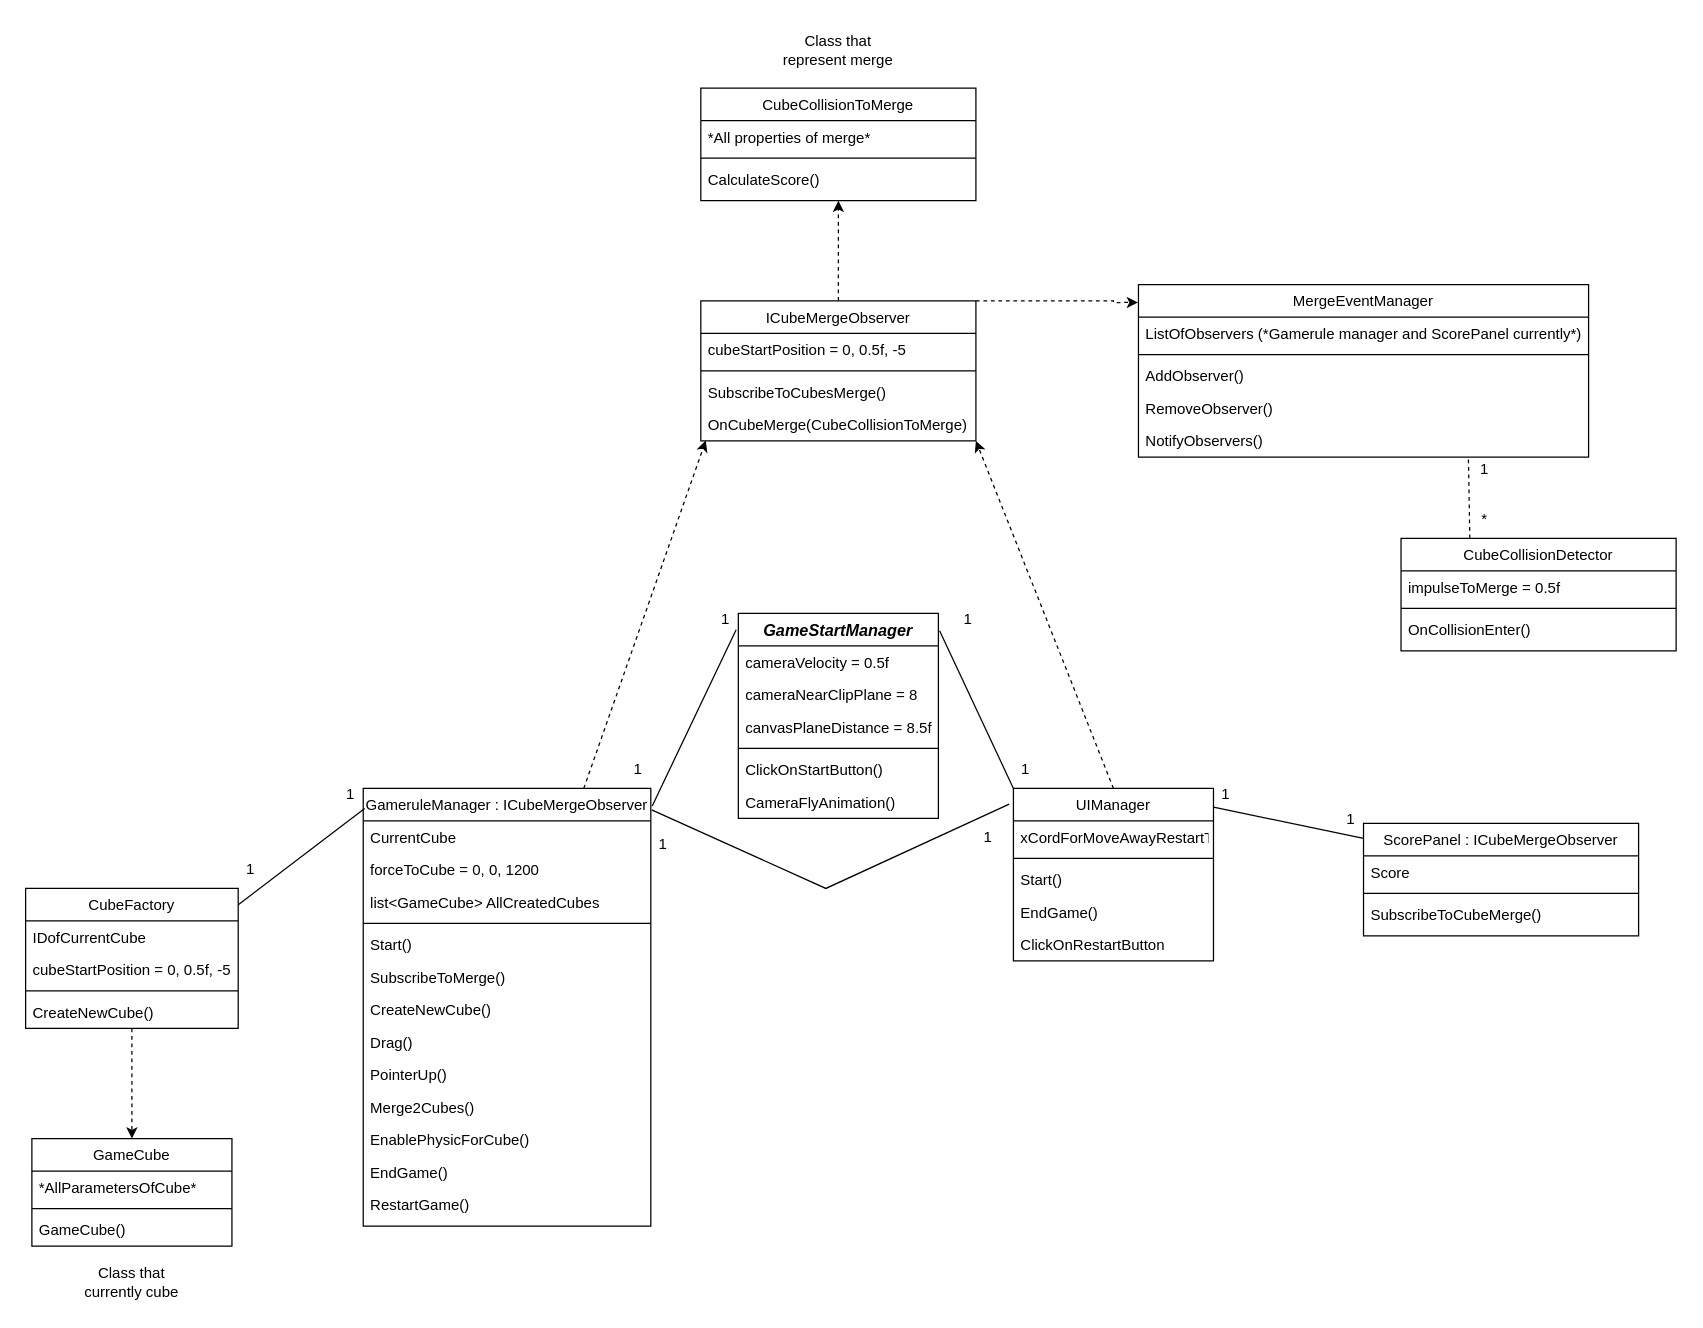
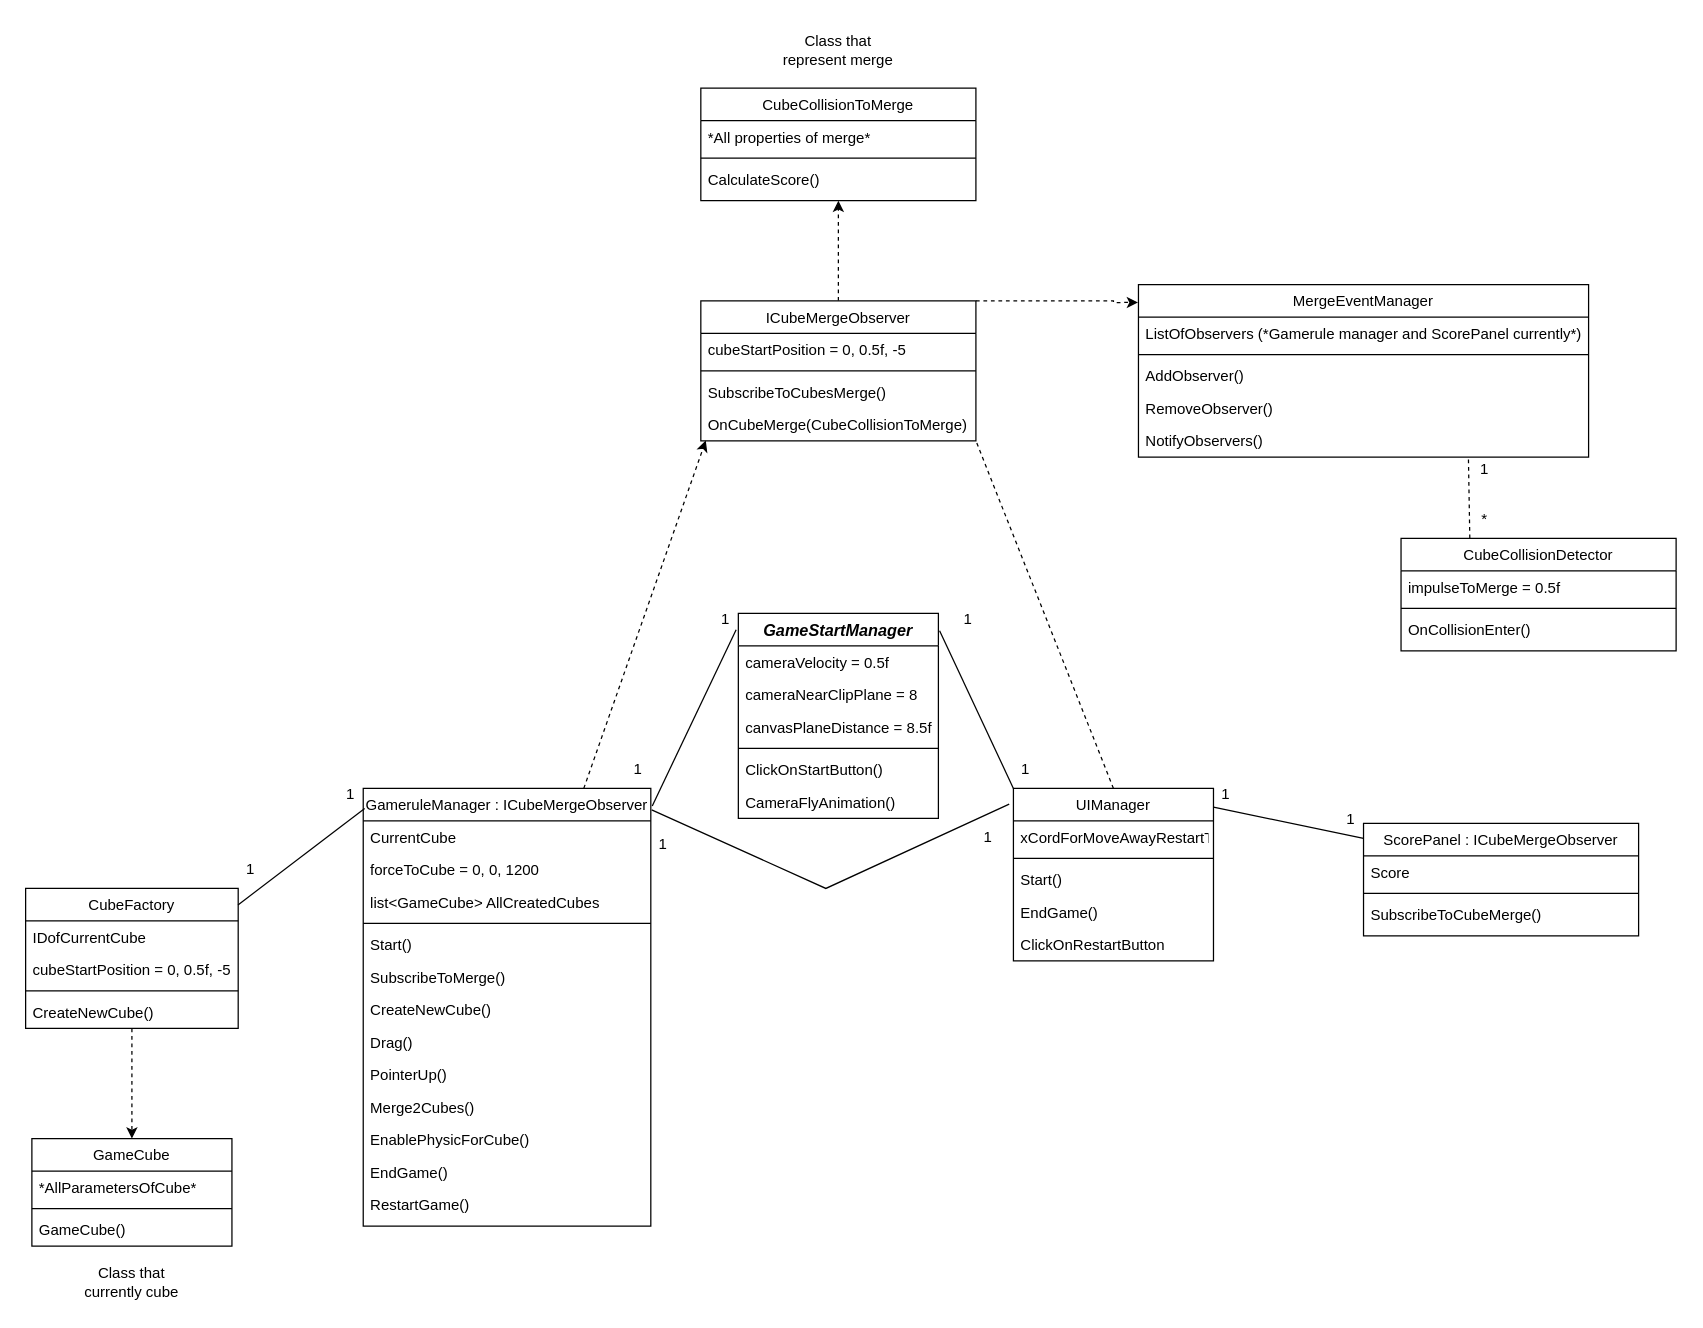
edge "UIManager" -> "ICubeMergeObserver": arrowhead classic -> none
